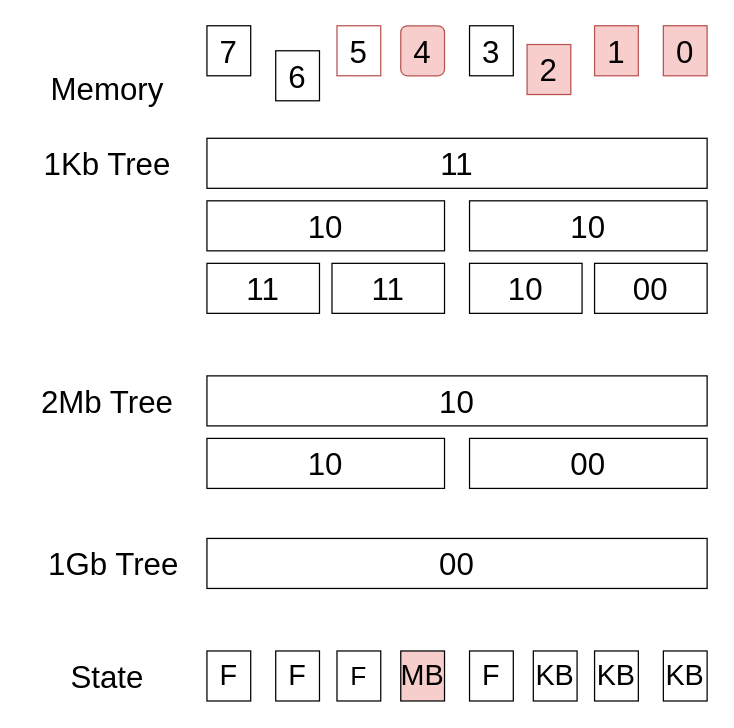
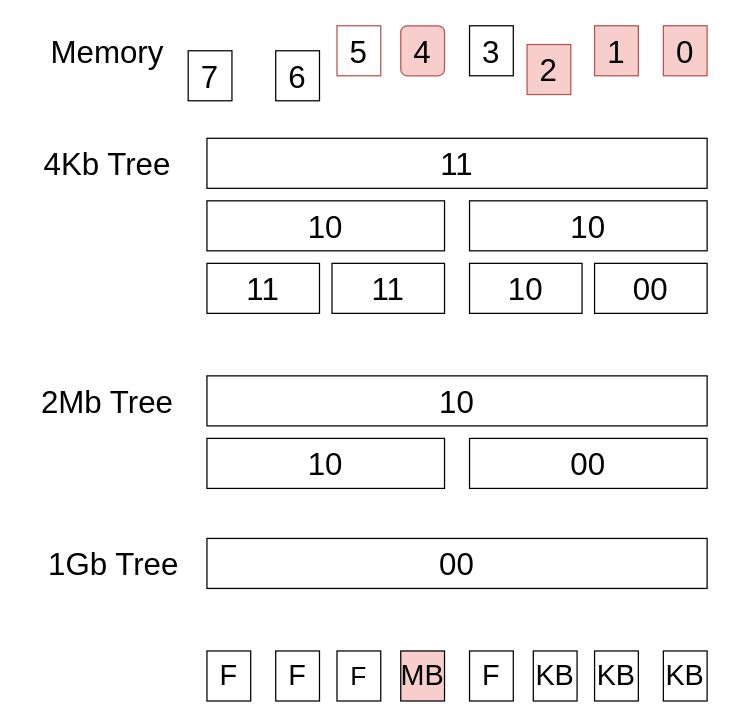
node "7": moved (229, 51) -> (210, 76)
node "Memory": moved (107, 88) -> (107, 51)
node "1Kb Tree": label "1Kb Tree" -> "4Kb Tree"
node "State": removed
